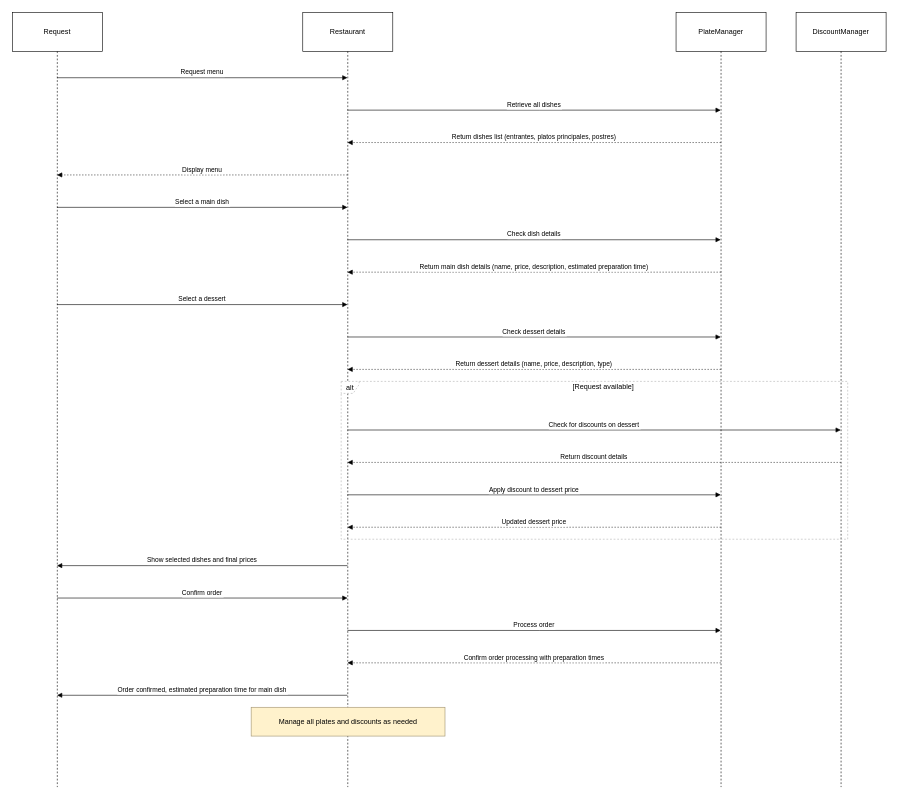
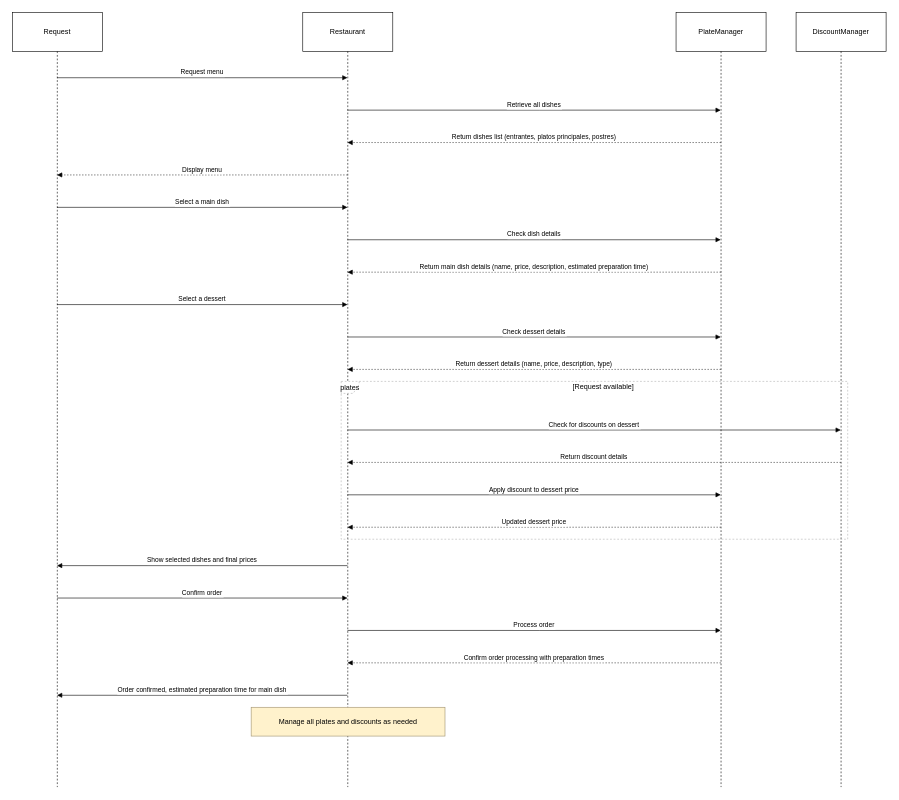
node "alt": label "alt" -> "plates"
